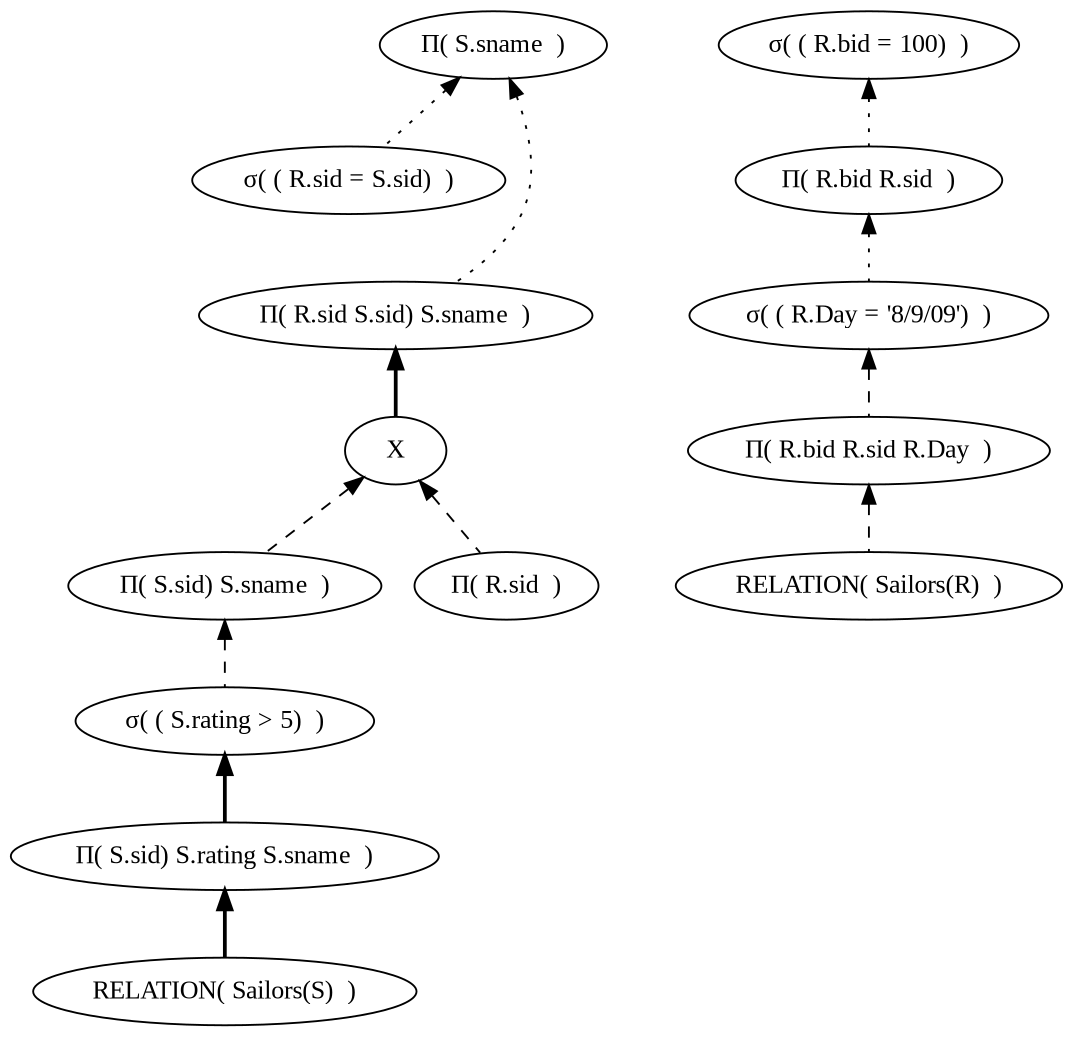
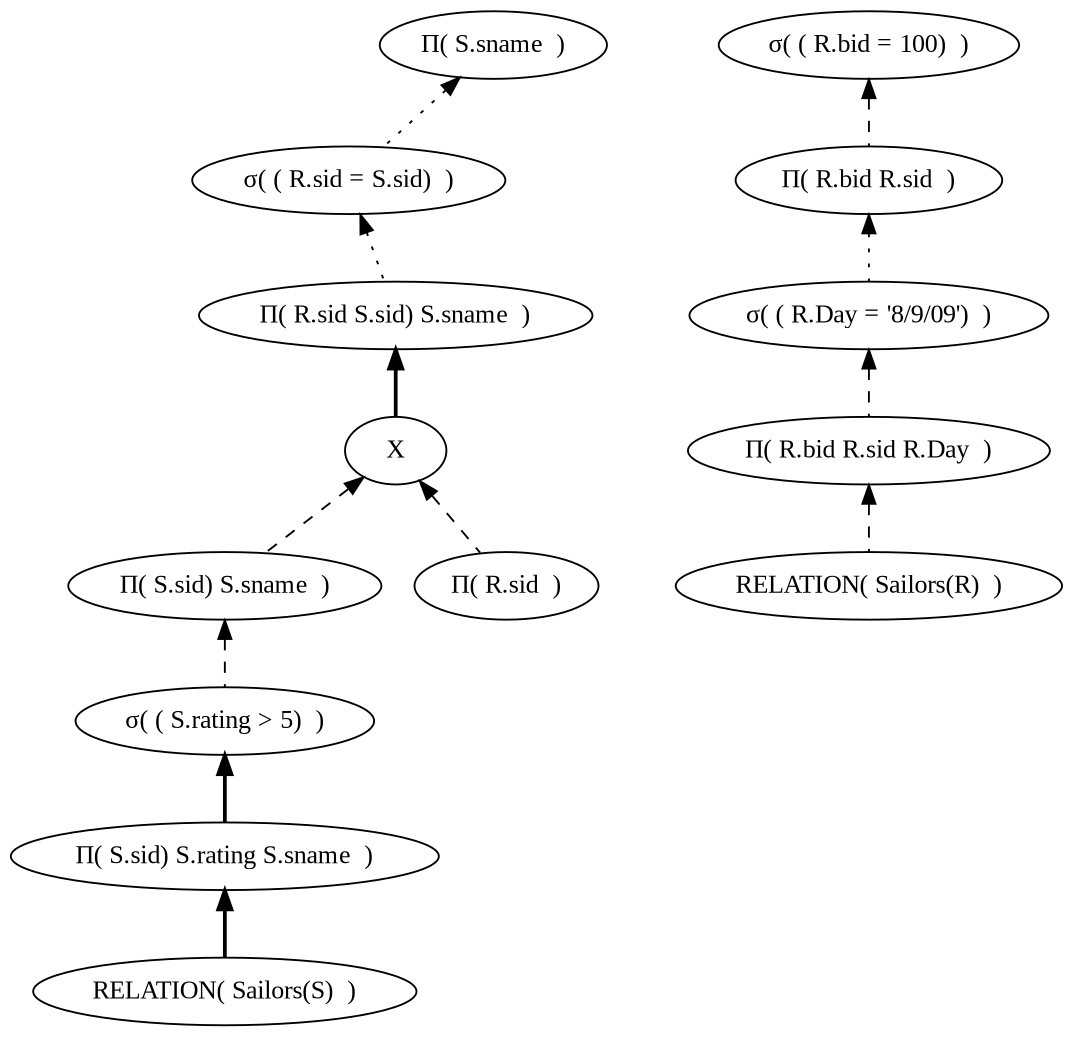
edge "Π( R.bid R.sid  )" -> "σ( ( R.bid = 100)  )": style dotted -> dashed
edge "Π( R.sid S.sid) S.sname  )" -> "Π( S.sname  )": now "Π( R.sid S.sid) S.sname  )" -> "σ( ( R.sid = S.sid)  )"
